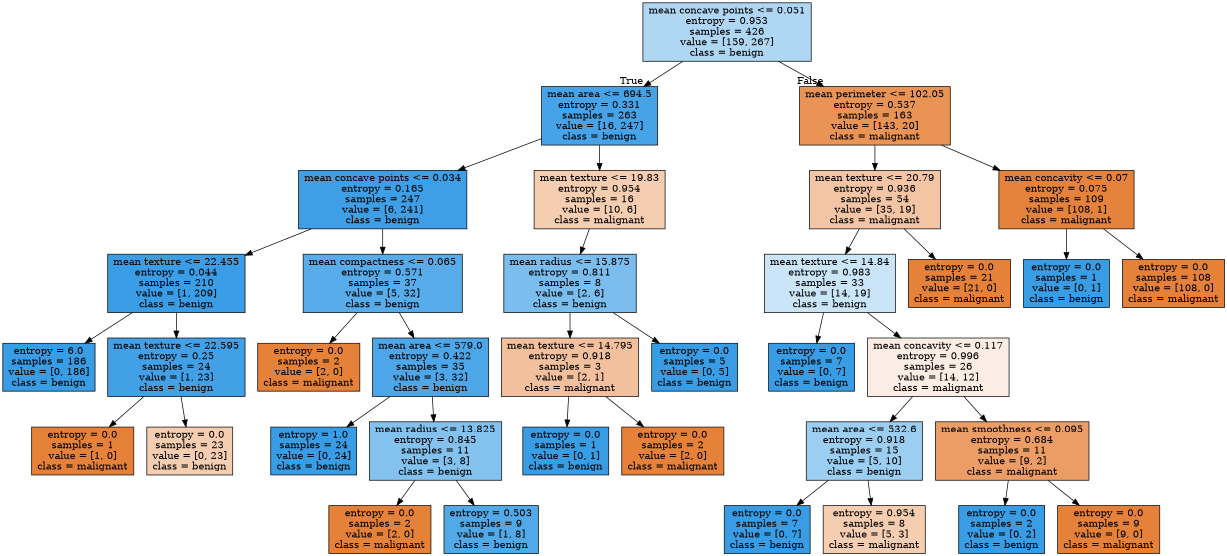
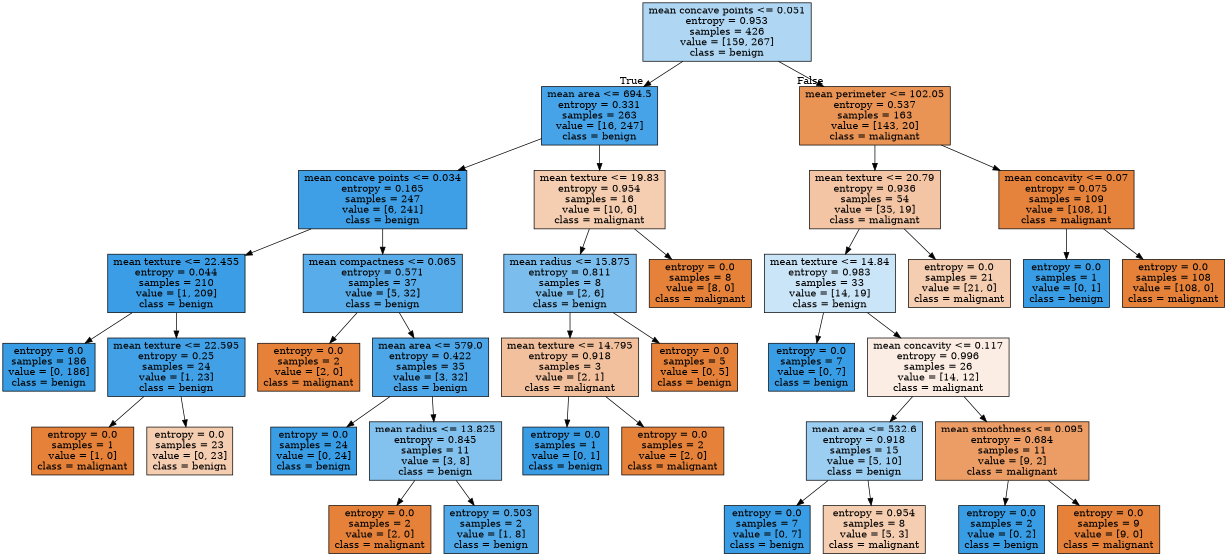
node "entropy = 0.0 samples = 8 value = [8, 0] class = malignant": added
node "entropy = 0.0 samples = 21 value = [21, 0] class = malignant": fillcolor #e58139 -> #f5cdb0
node "entropy = 0.0 samples = 5 value = [0, 5] class = benign": fillcolor #399de5 -> #e58139
node "entropy = 1.0 samples = 24 value = [0, 24] class = benign": label "entropy = 1.0 samples = 24 value = [0, 24] class = benign" -> "entropy = 0.0 samples = 24 value = [0, 24] class = benign"
node "entropy = 0.503 samples = 9 value = [1, 8] class = benign": label "entropy = 0.503 samples = 9 value = [1, 8] class = benign" -> "entropy = 0.503 samples = 2 value = [1, 8] class = benign"
